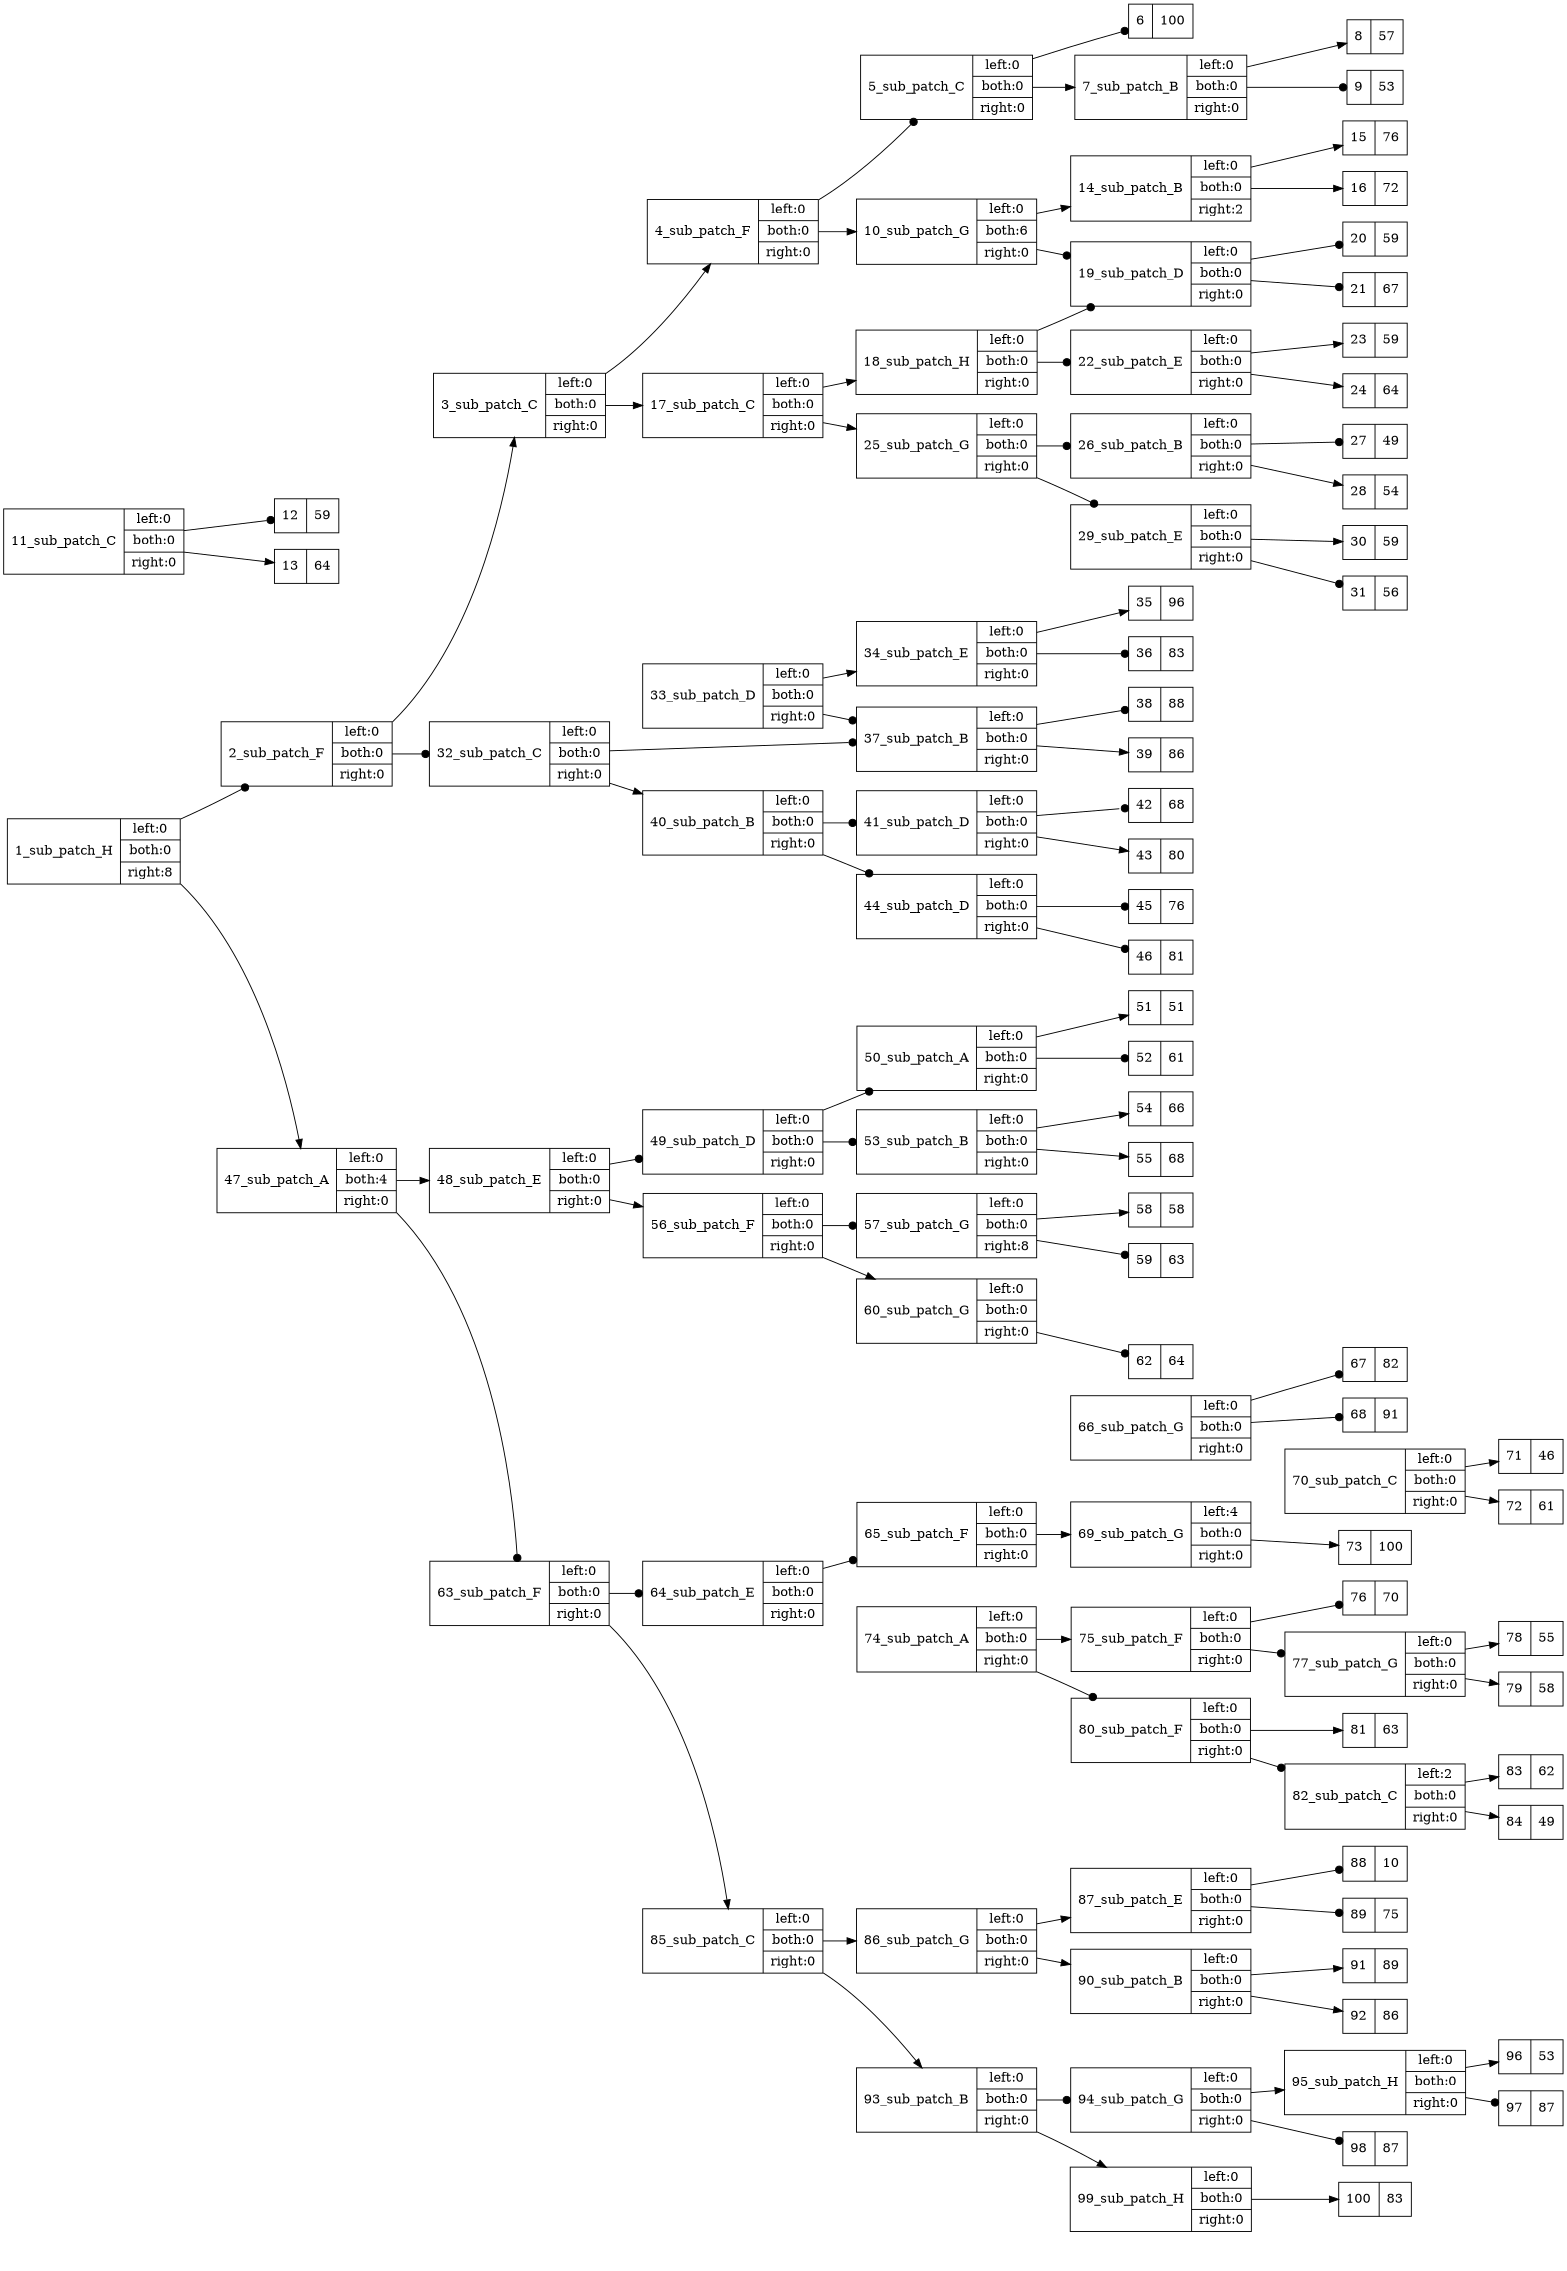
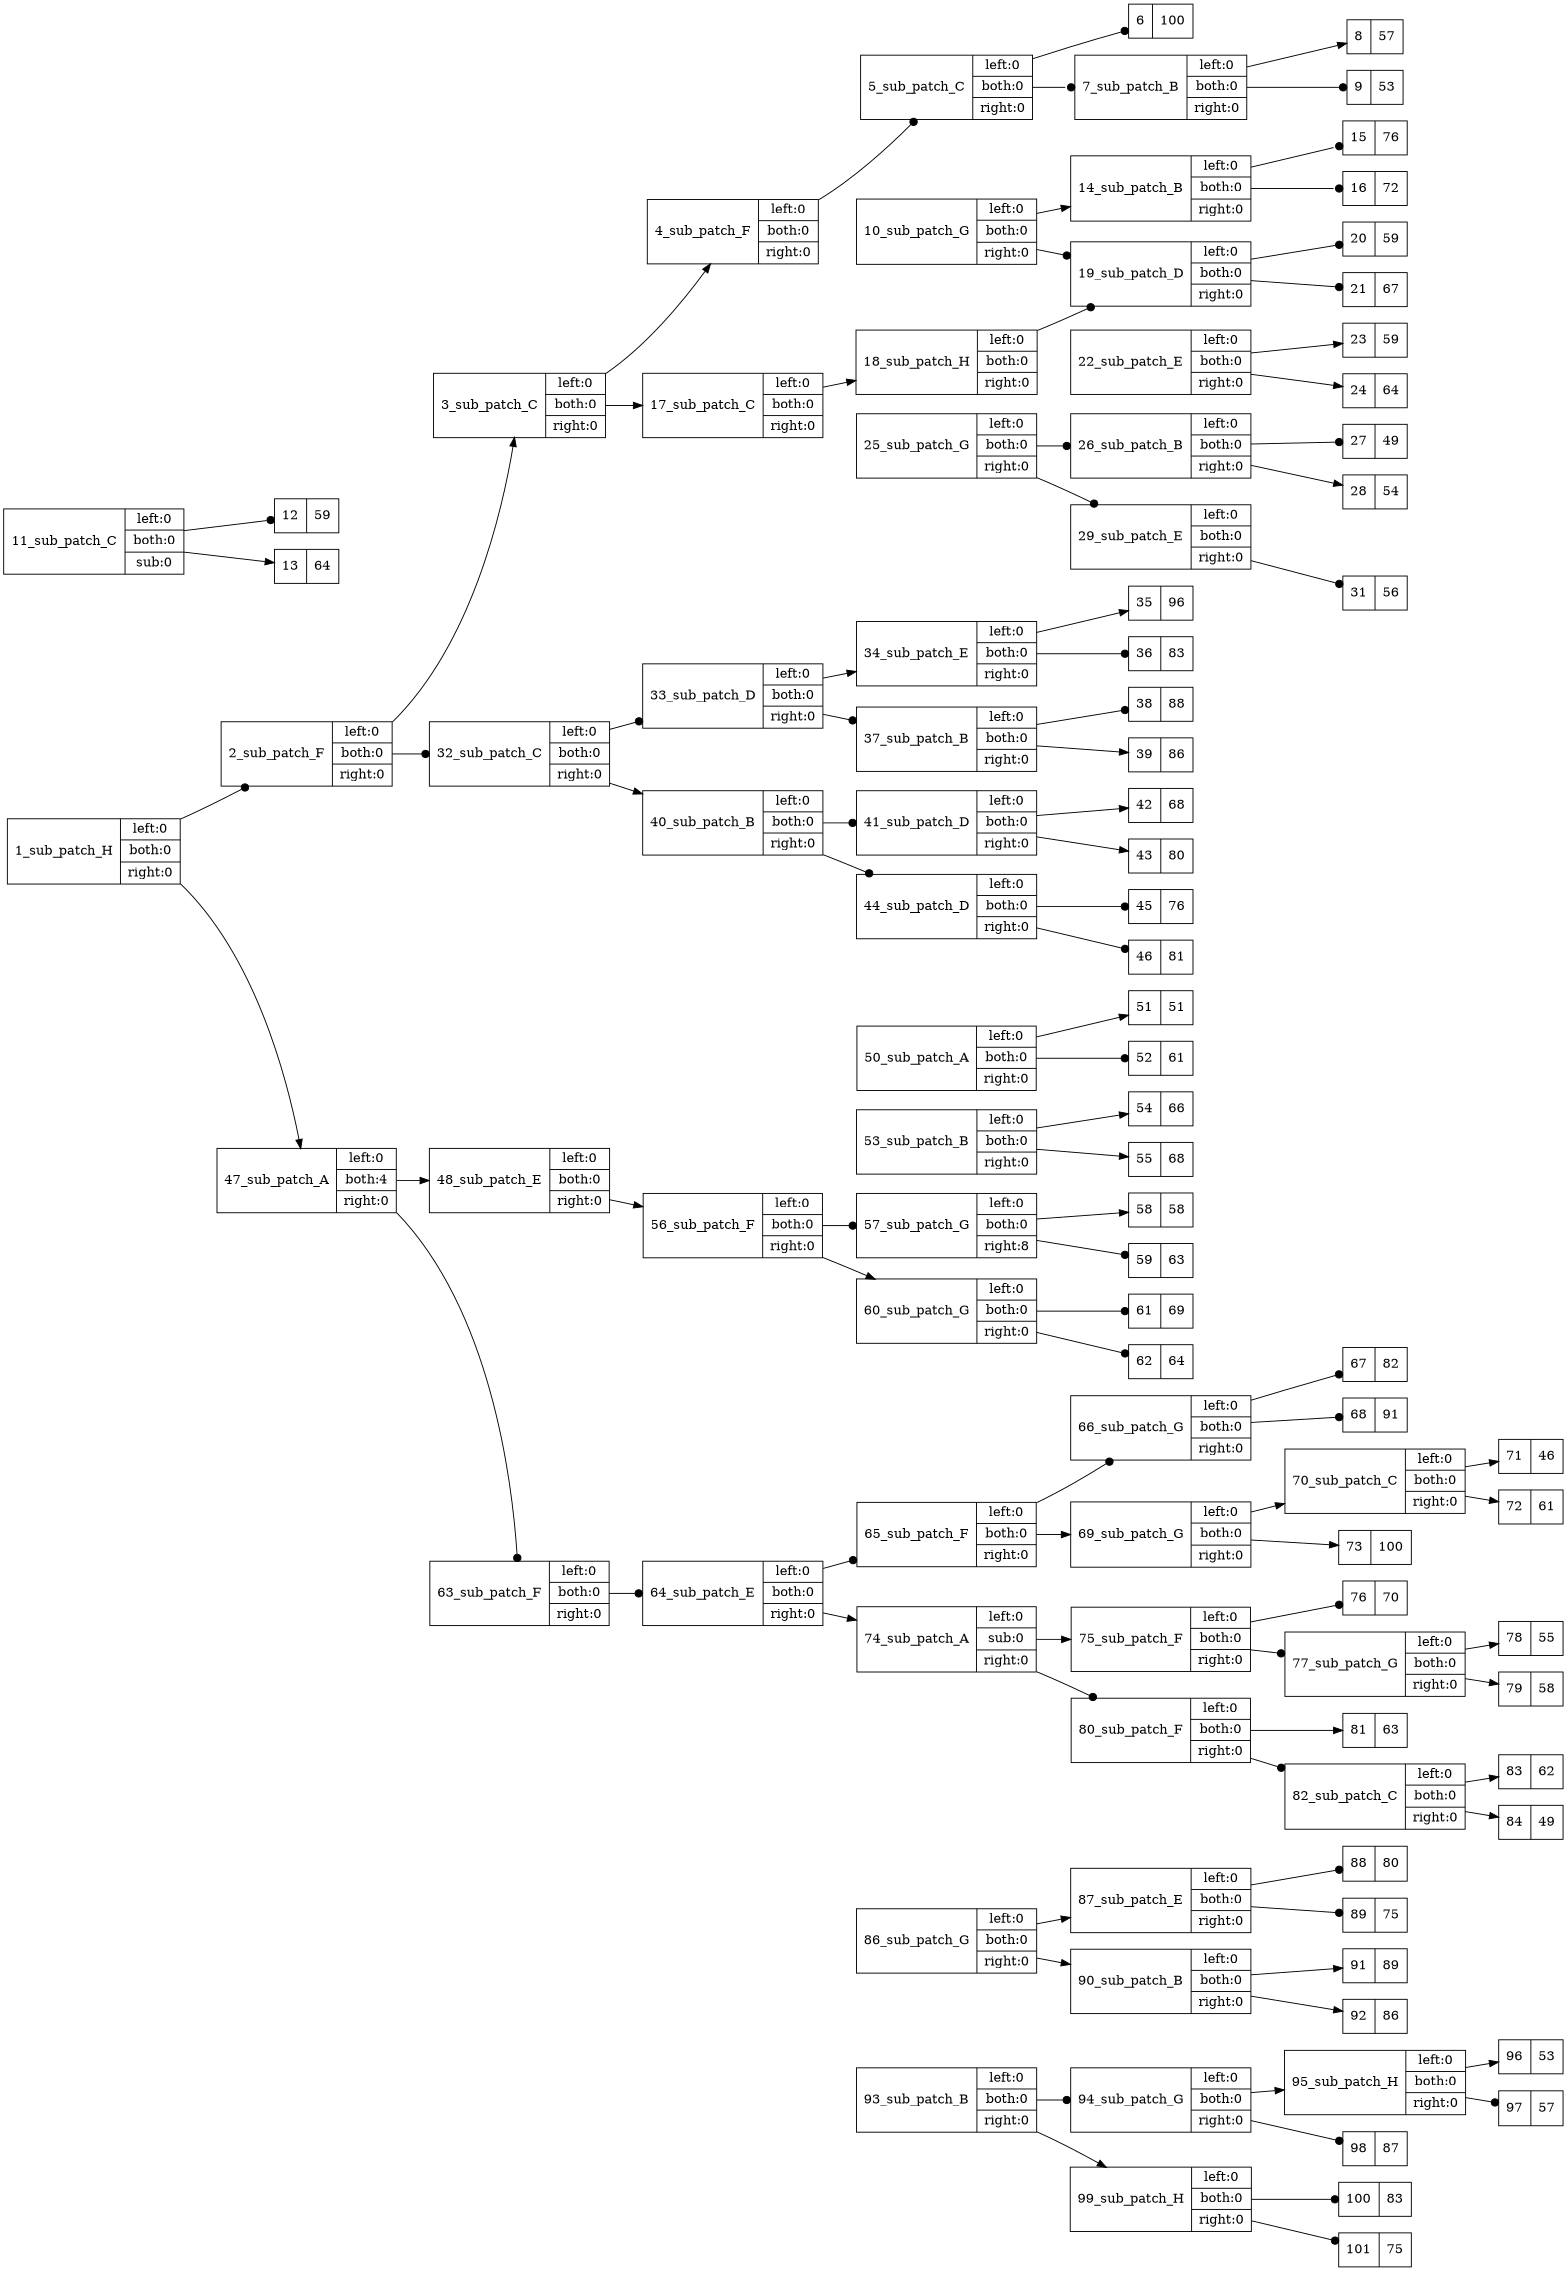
edge "5_sub_patch_C" -> "7_sub_patch_B": arrowhead normal -> dot
edge "14_sub_patch_B" -> "15": arrowhead normal -> dot
edge "14_sub_patch_B" -> "16": arrowhead normal -> dot
node "14_sub_patch_B": text "right:2" -> "right:0"
node "10_sub_patch_G": text "both:6" -> "both:0"
edge "4_sub_patch_F" -> "10_sub_patch_G": removed
edge "18_sub_patch_H" -> "22_sub_patch_E": removed
edge "17_sub_patch_C" -> "25_sub_patch_G": removed
node "30": removed
node "11_sub_patch_C": text "right:0" -> "sub:0"
edge "32_sub_patch_C" -> "37_sub_patch_B": now "32_sub_patch_C" -> "33_sub_patch_D"
edge "41_sub_patch_D" -> "42": arrowhead dot -> normal
node "1_sub_patch_H": text "right:8" -> "right:0"
node "49_sub_patch_D": removed
node "61": added
edge "65_sub_patch_F" -> "66_sub_patch_G": added
edge "69_sub_patch_G" -> "70_sub_patch_C": added
node "69_sub_patch_G": text "left:4" -> "left:0"
edge "64_sub_patch_E" -> "74_sub_patch_A": added
node "74_sub_patch_A": text "both:0" -> "sub:0"
node "82_sub_patch_C": text "left:2" -> "left:0"
node "88": text "10" -> "80"
node "85_sub_patch_C": removed
node "97": text "87" -> "57"
edge "99_sub_patch_H" -> "100": arrowhead normal -> dot
node "101": added
